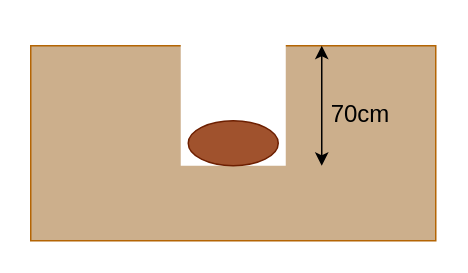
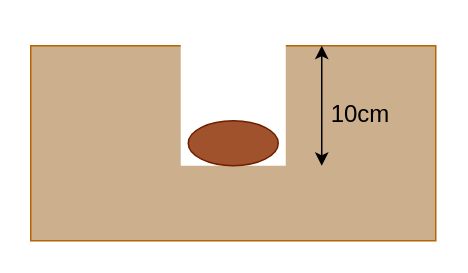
node "70cm": label "70cm" -> "10cm"
